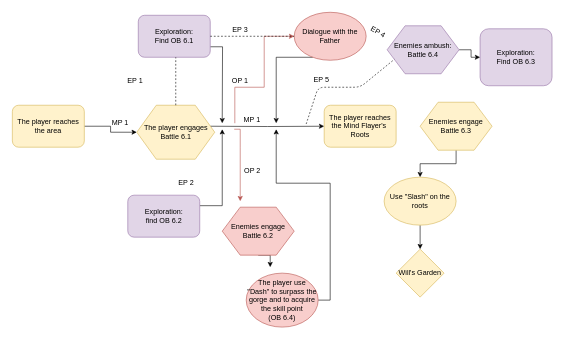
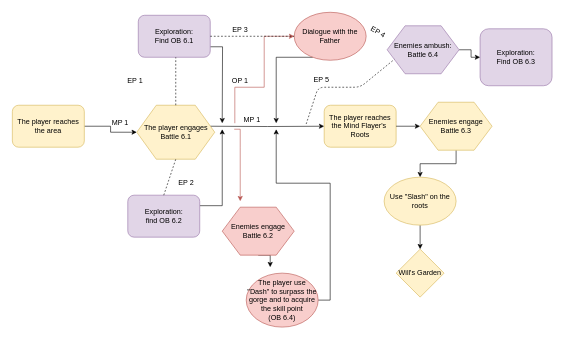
edge "The player reaches the Mind Flayer's Roots" -> "Enemies engage Battle 6.3": added
node "OP 2": removed
edge "The player engages Battle 6.1" -- "Exploration: find OB 6.2": added
